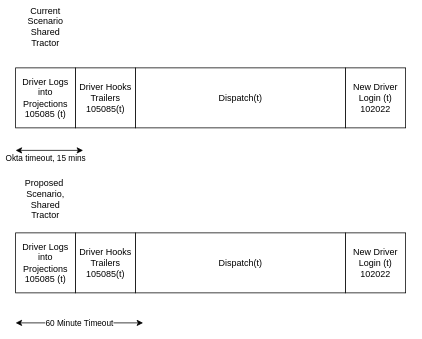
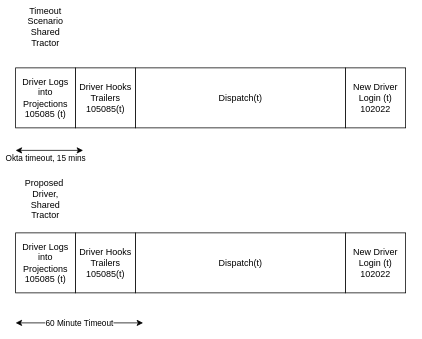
node "Current Scenario Shared Tractor": label "Current Scenario Shared Tractor" -> "Timeout Scenario Shared Tractor"
node "Proposed Scenario, Shared Tractor": label "Proposed Scenario, Shared Tractor" -> "Proposed Driver, Shared Tractor"
